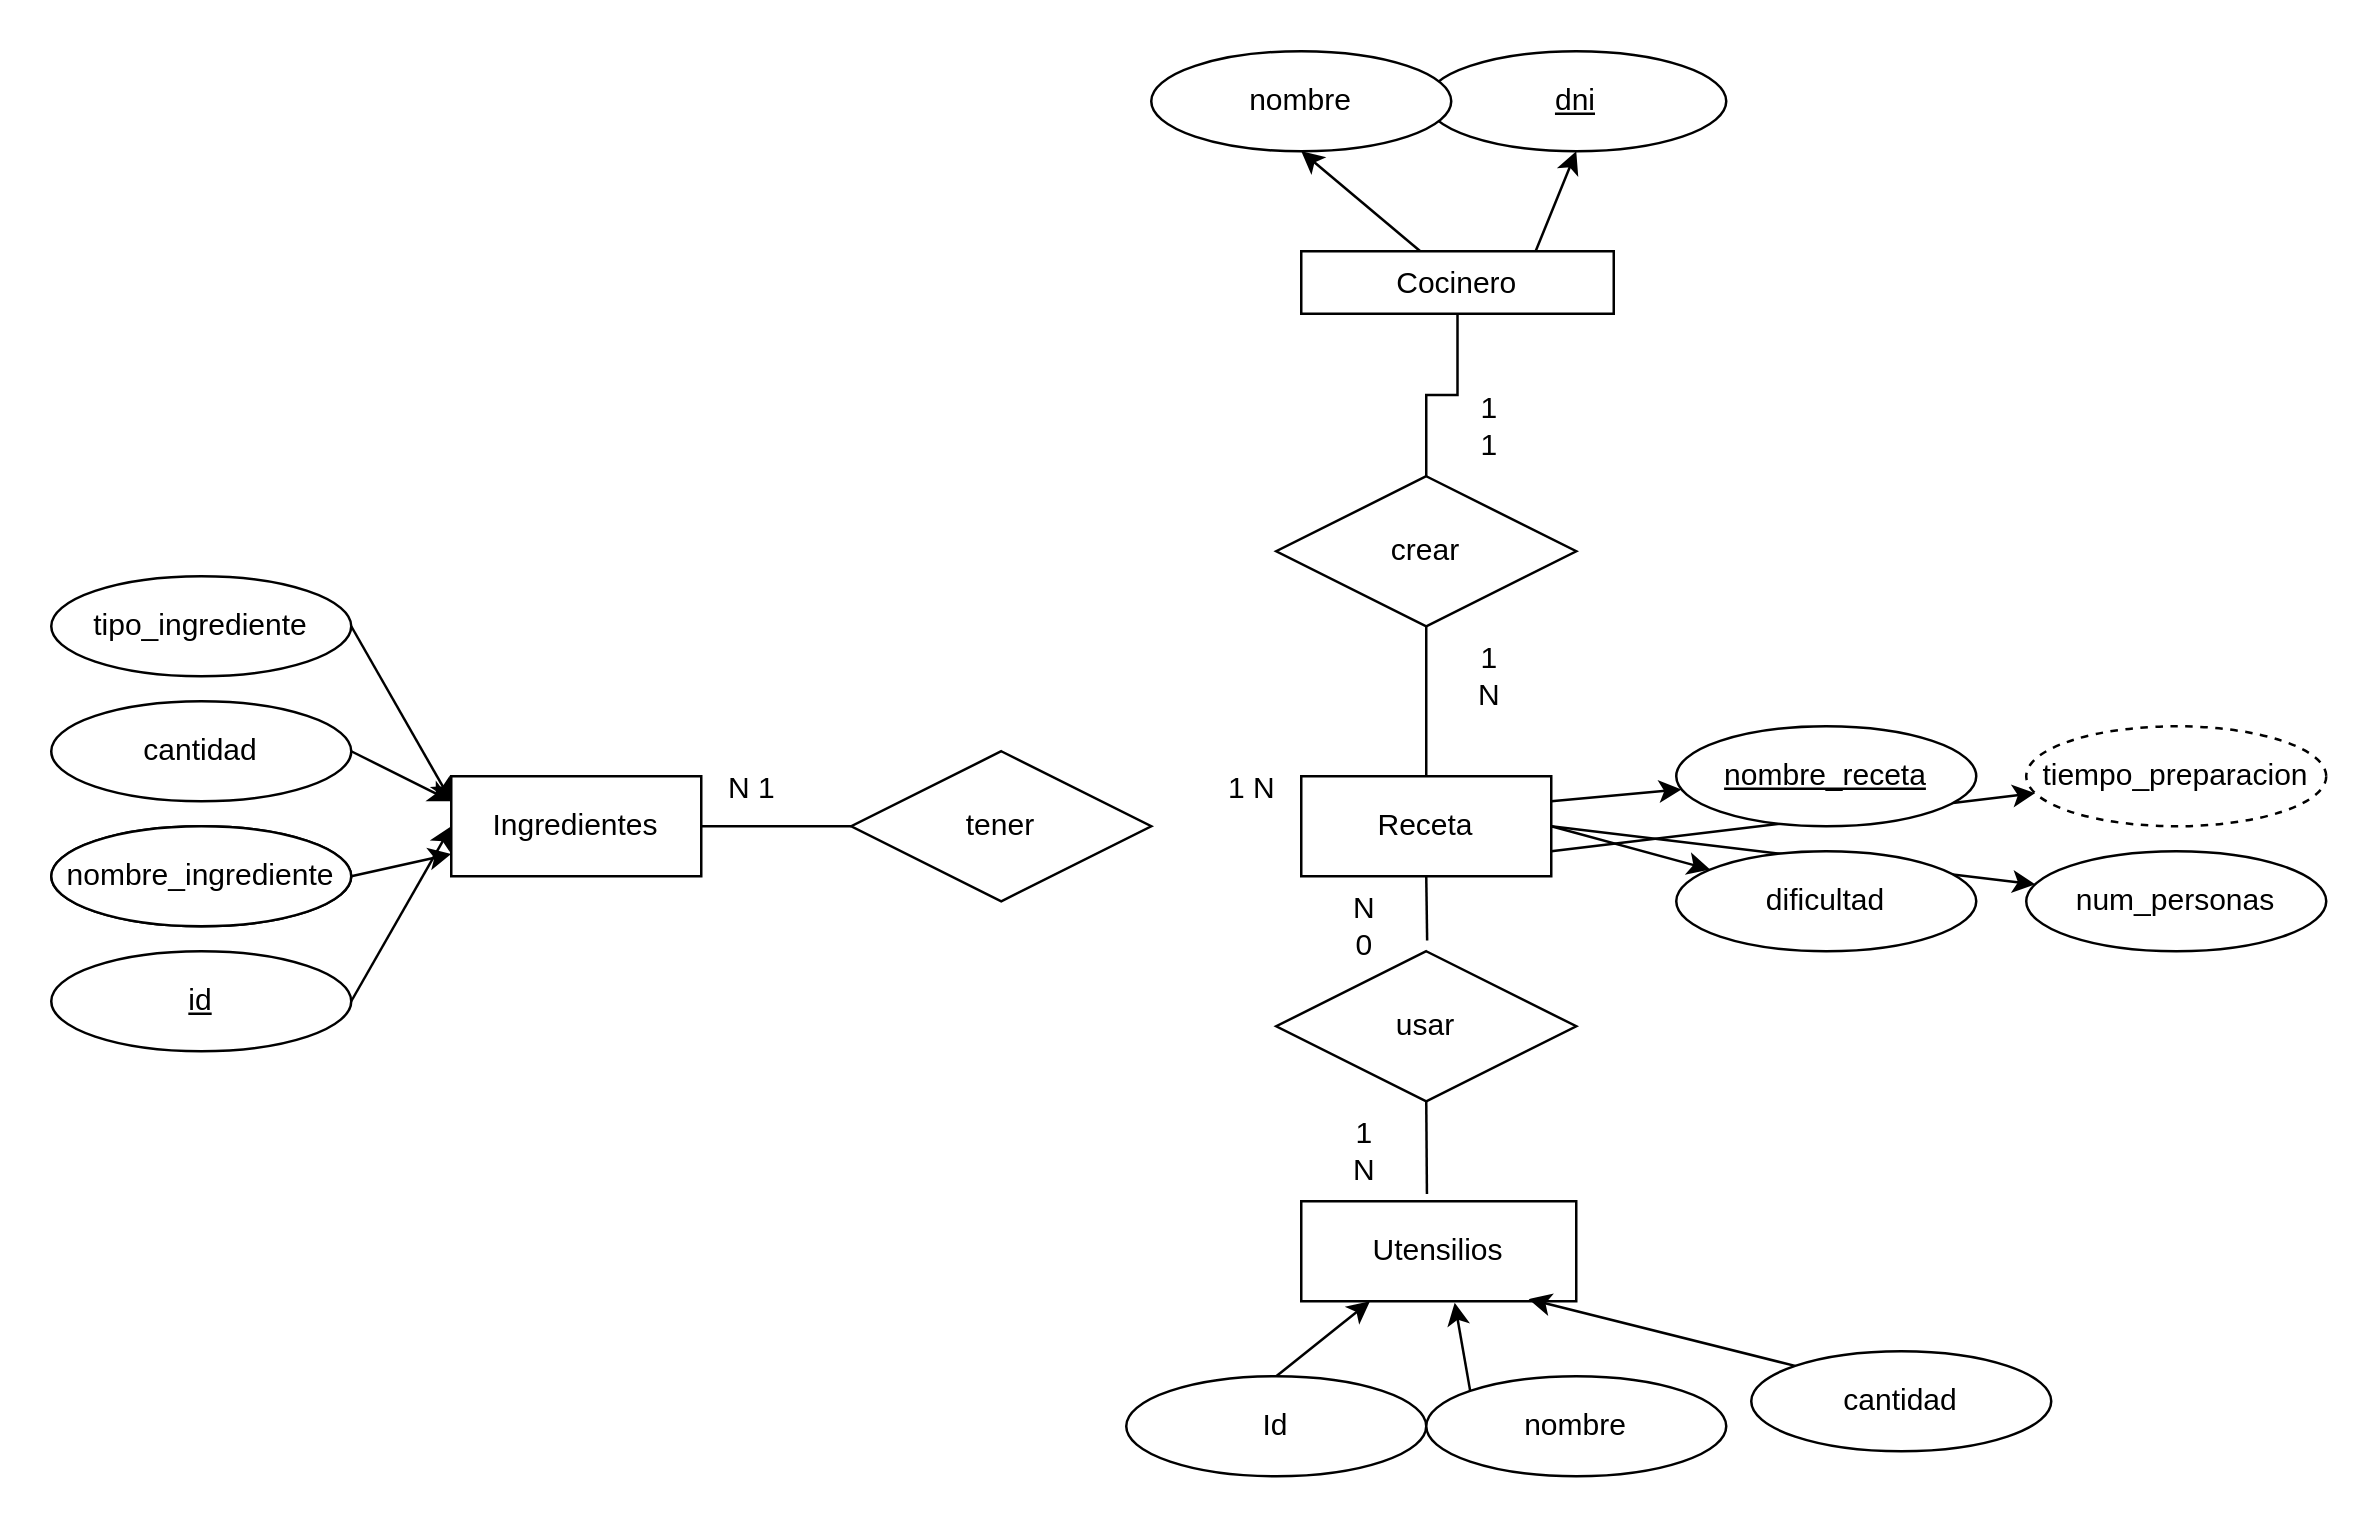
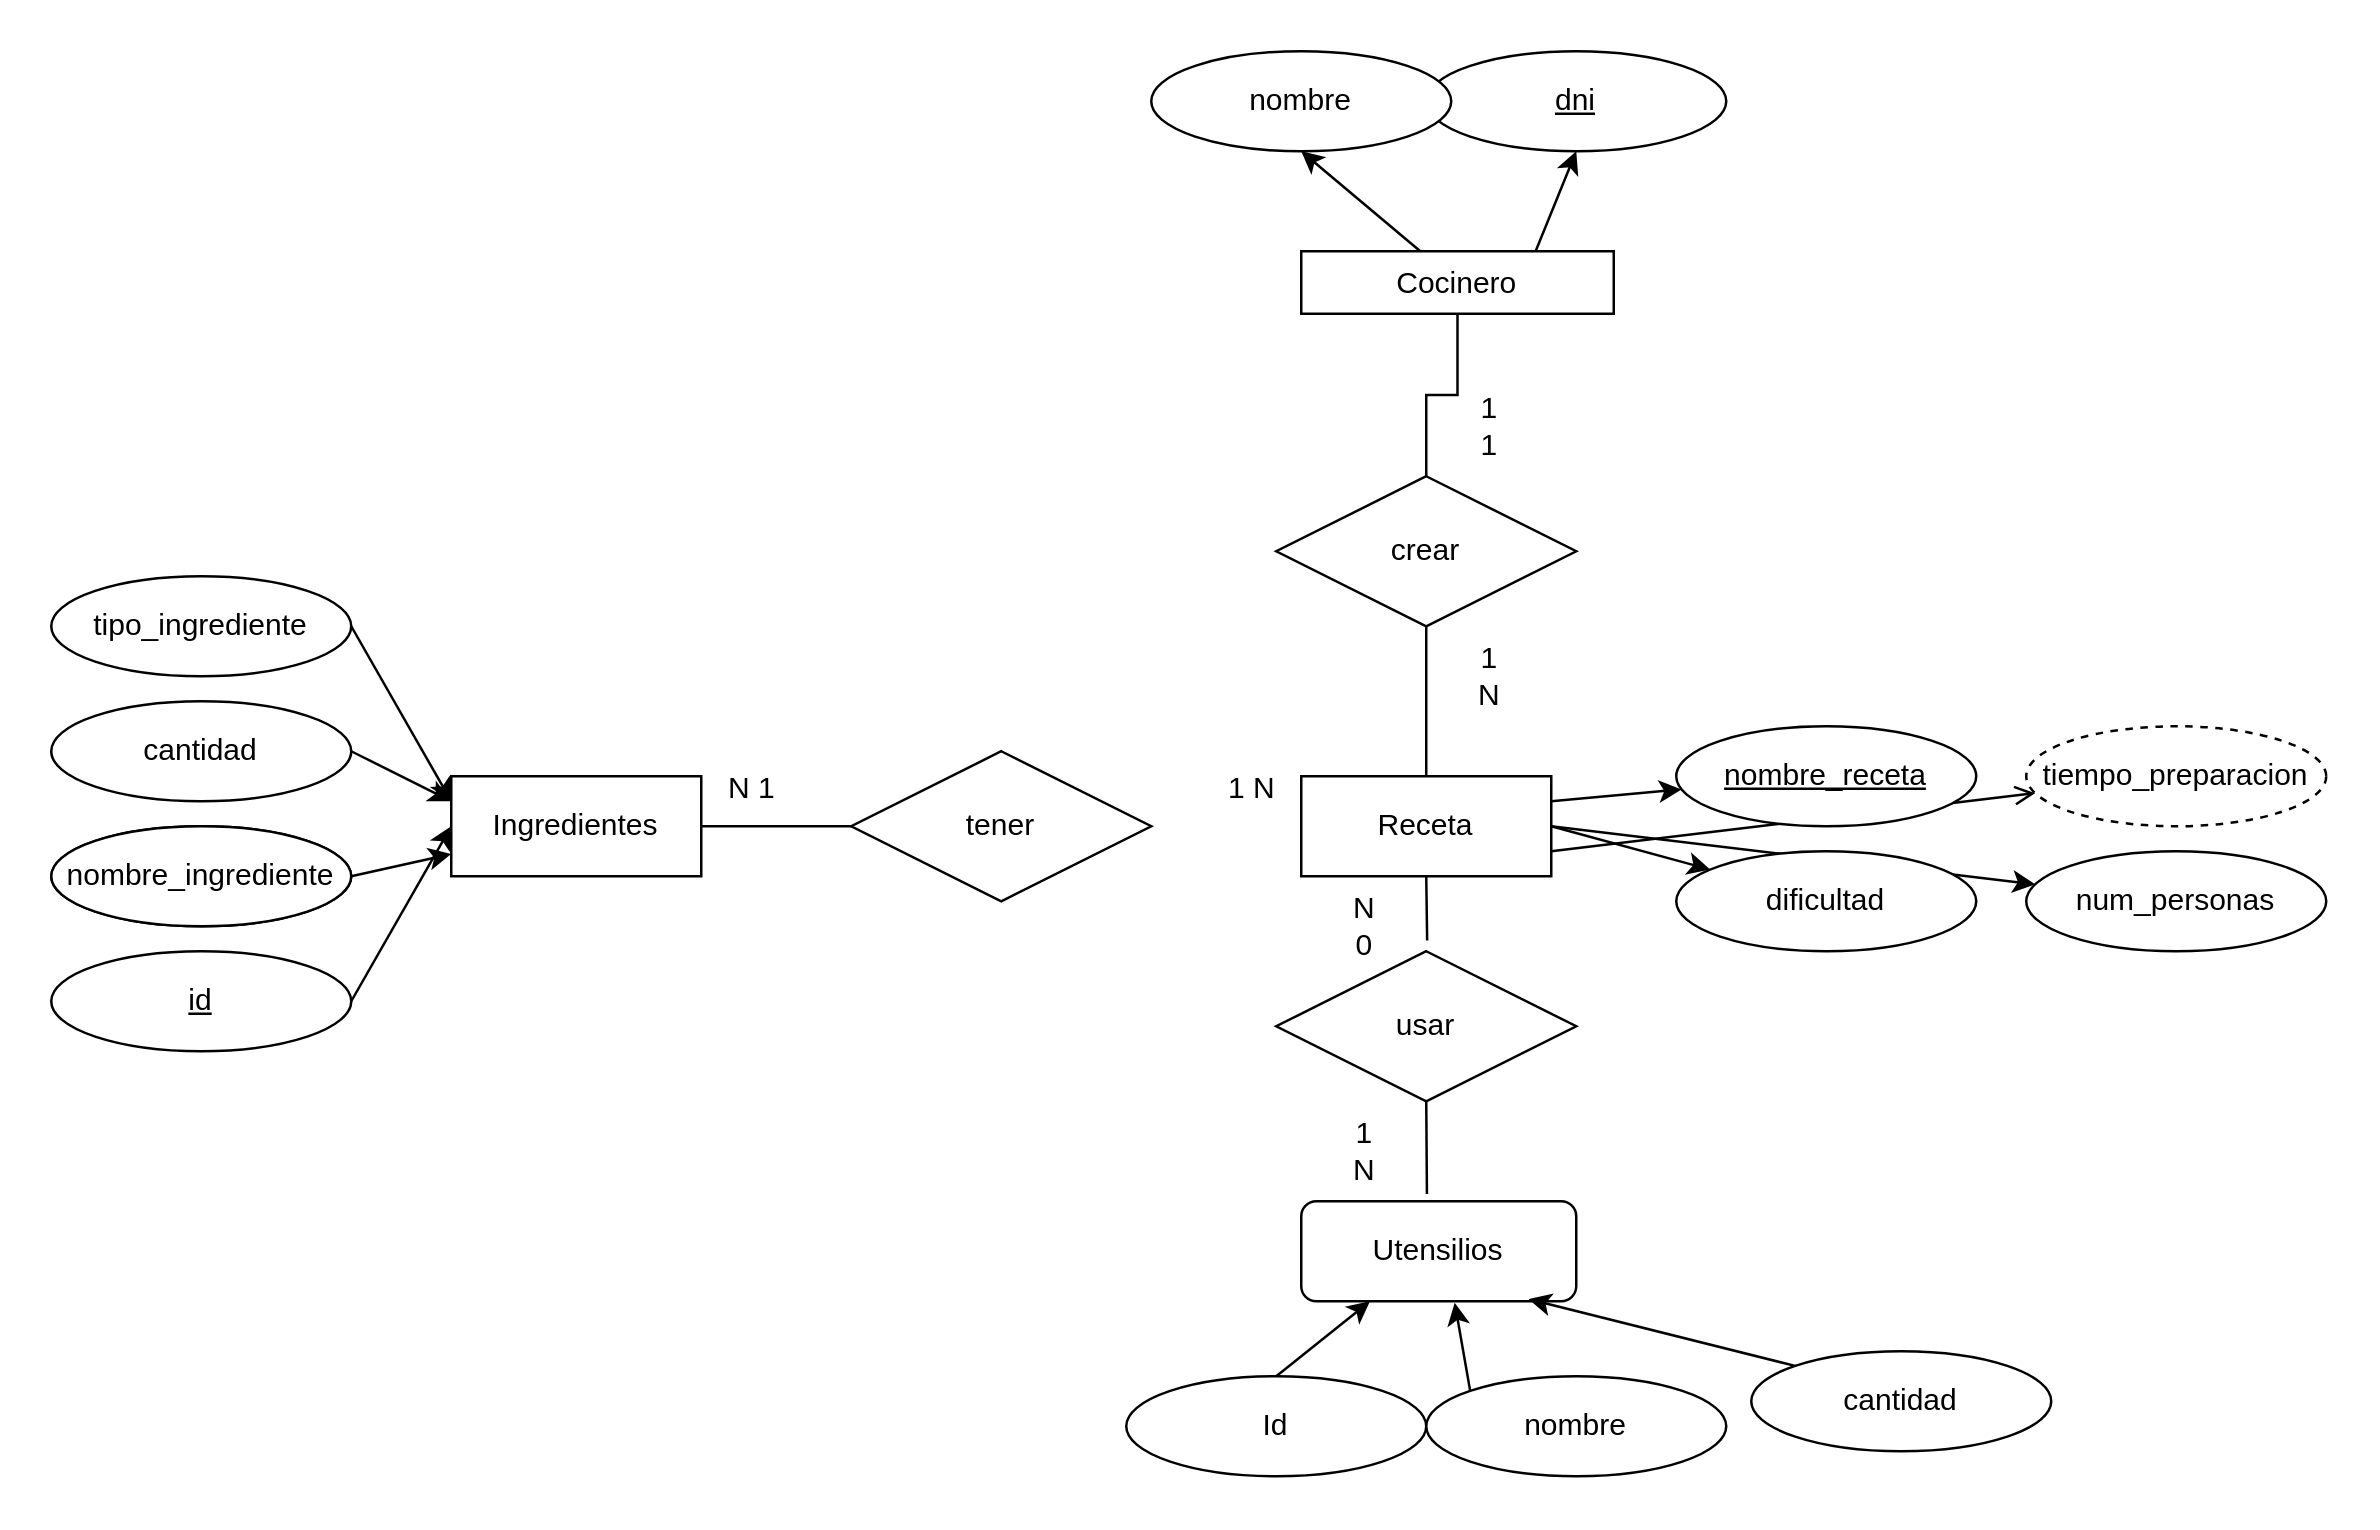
edge "Receta" -> "tiempo_preparacion": arrowhead classic -> open
node "Utensilios": shape rectangle -> rounded rectangle
